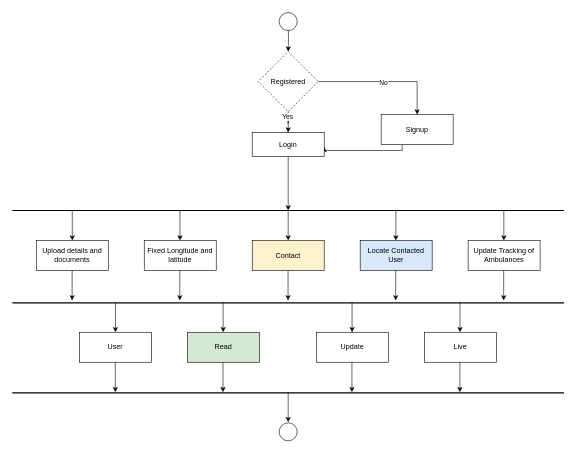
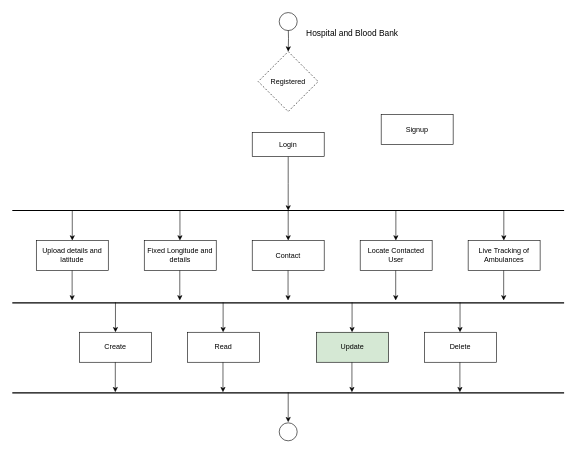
node "Hospital and Blood Bank": added
edge "Registered" -> "Signup": removed, label "No"
edge "Registered" -> "Login": removed, label "Yes"
edge "Signup" -> "Login": removed
node "Upload details and documents": label "Upload details and documents" -> "Upload details and latitude"
node "Fixed Longitude and latitude": label "Fixed Longitude and latitude" -> "Fixed Longitude and details"
node "Contact": fillcolor #fff2cc -> #ffffff
node "Locate Contacted User": fillcolor #dae8fc -> #ffffff
node "Update Tracking of Ambulances": label "Update Tracking of Ambulances" -> "Live Tracking of Ambulances"
node "User": label "User" -> "Create"
node "Read": fillcolor #d5e8d4 -> #ffffff
node "Update": fillcolor #ffffff -> #d5e8d4
node "Live": label "Live" -> "Delete"
